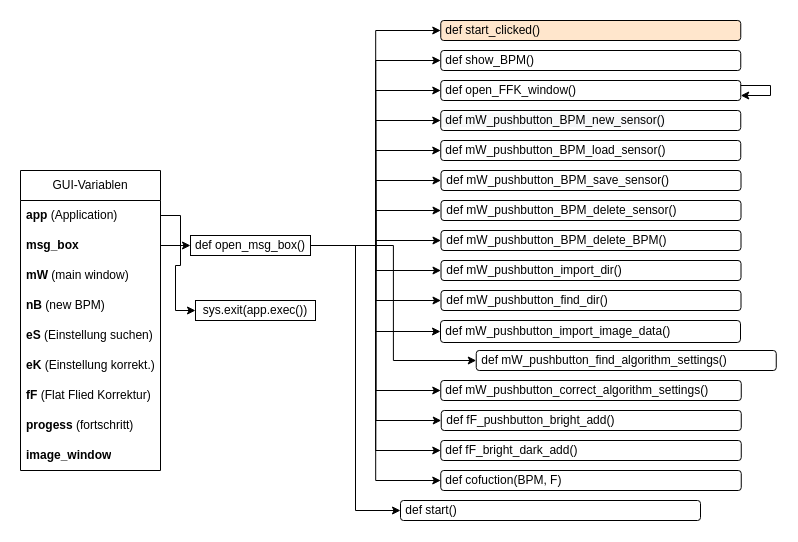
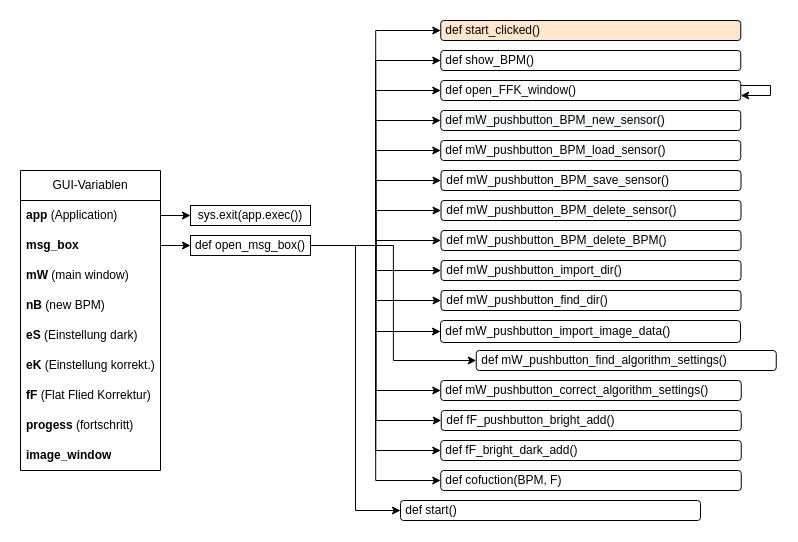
node "sys.exit(app.exec())": moved (256, 311) -> (251, 216)
node "eS (Einstellung suchen)": label "eS (Einstellung suchen)" -> "eS (Einstellung dark)"
